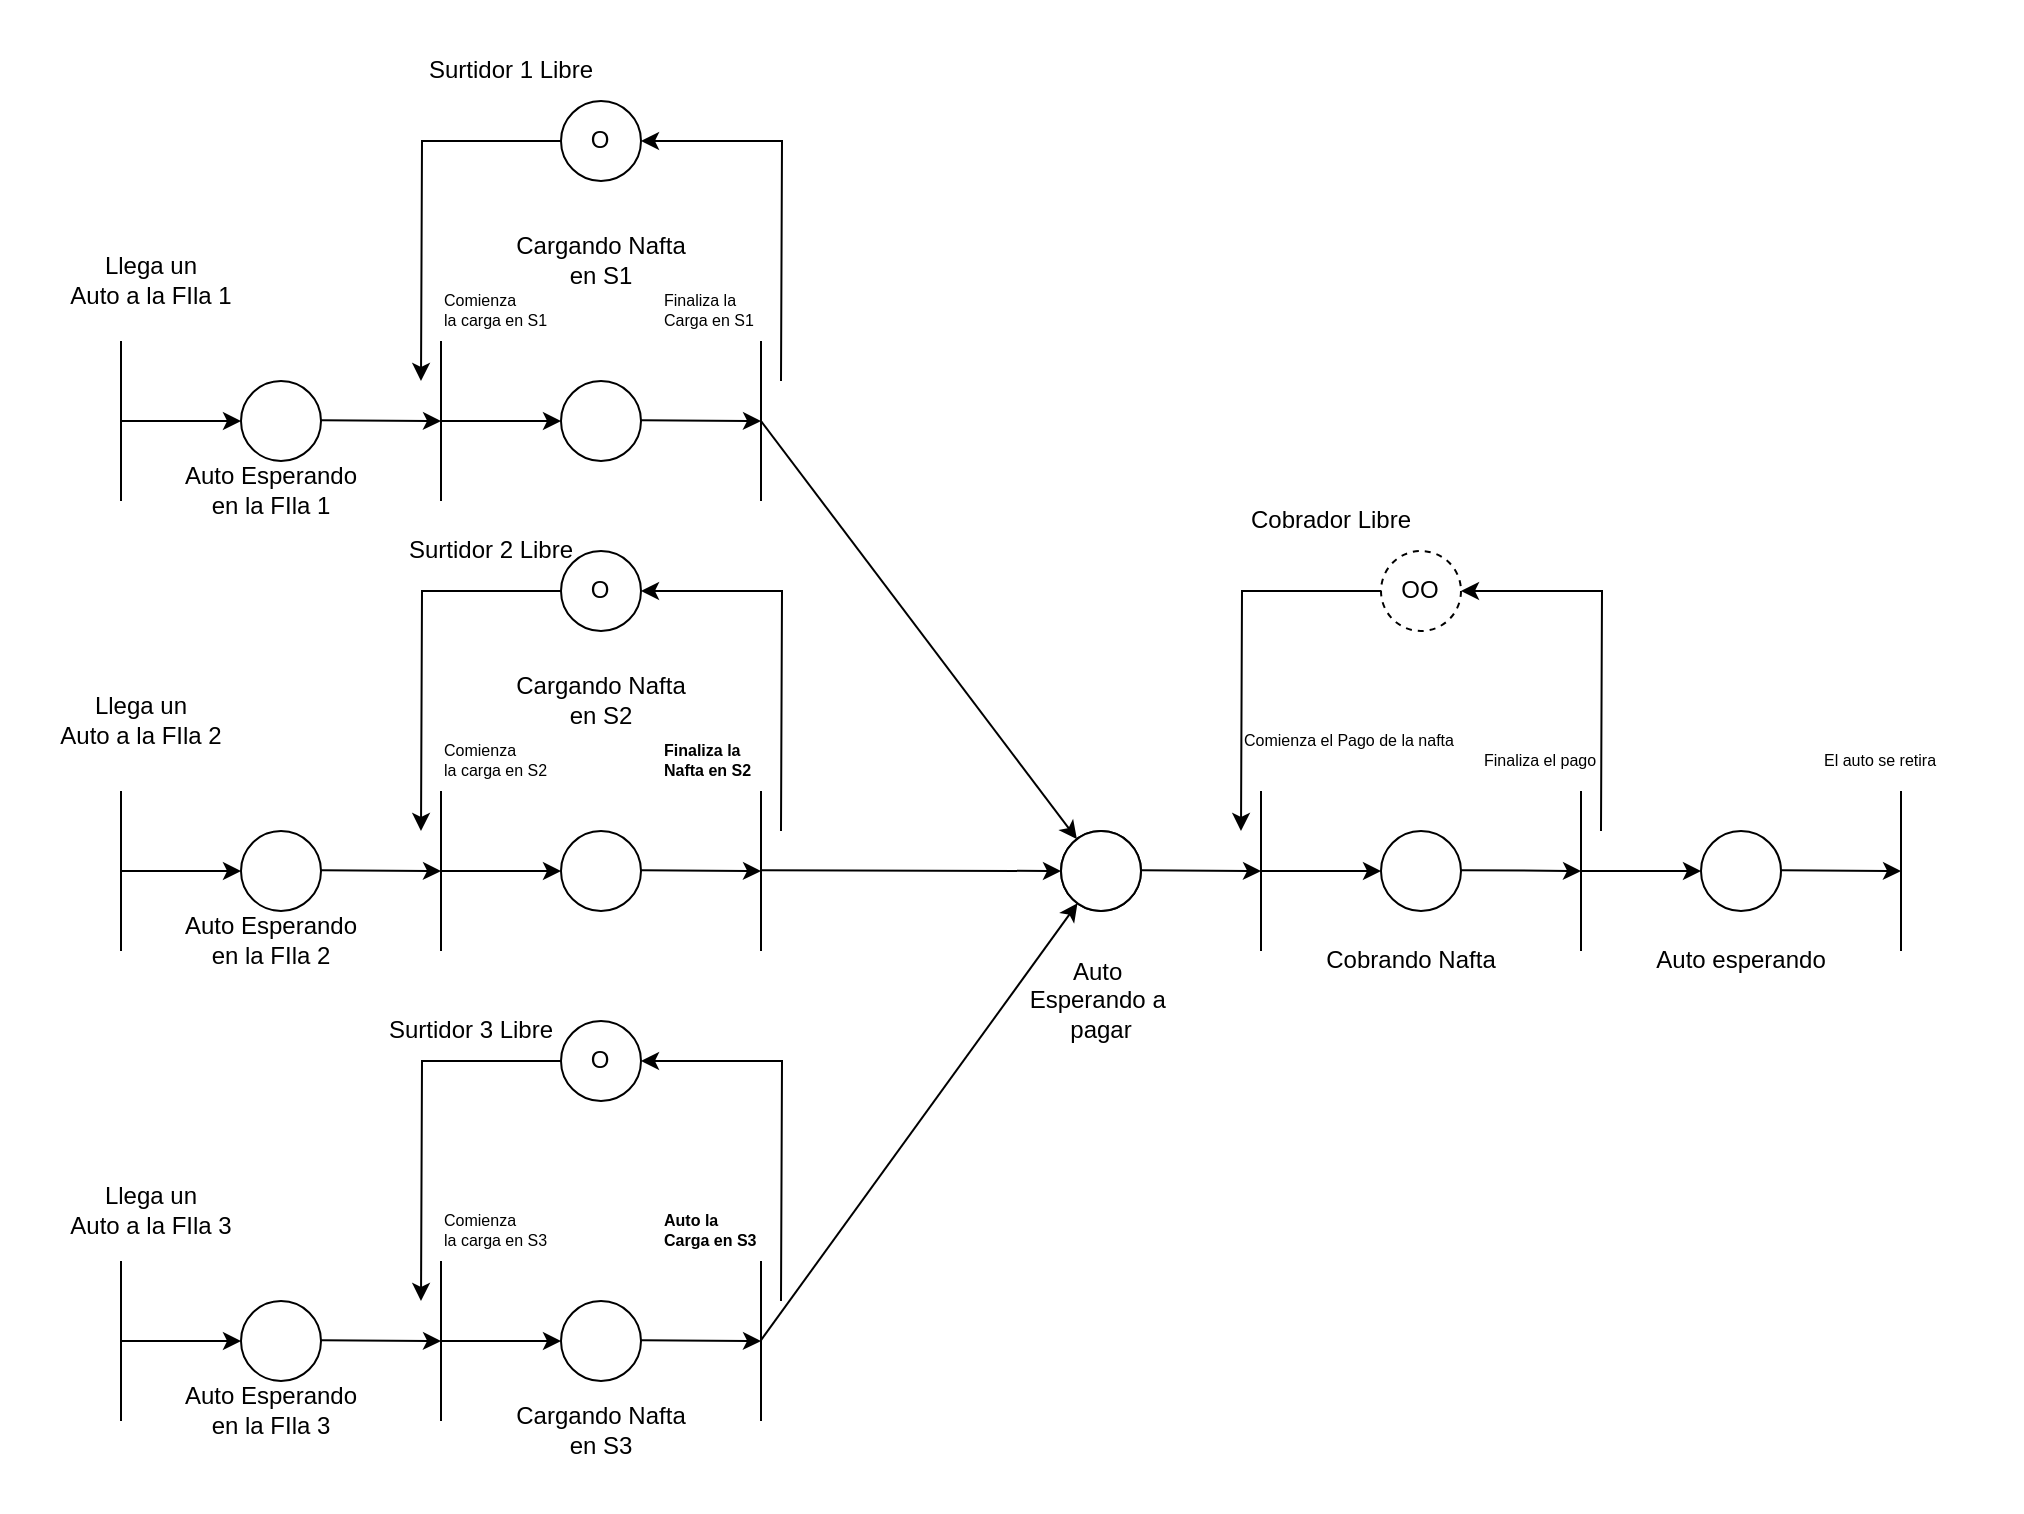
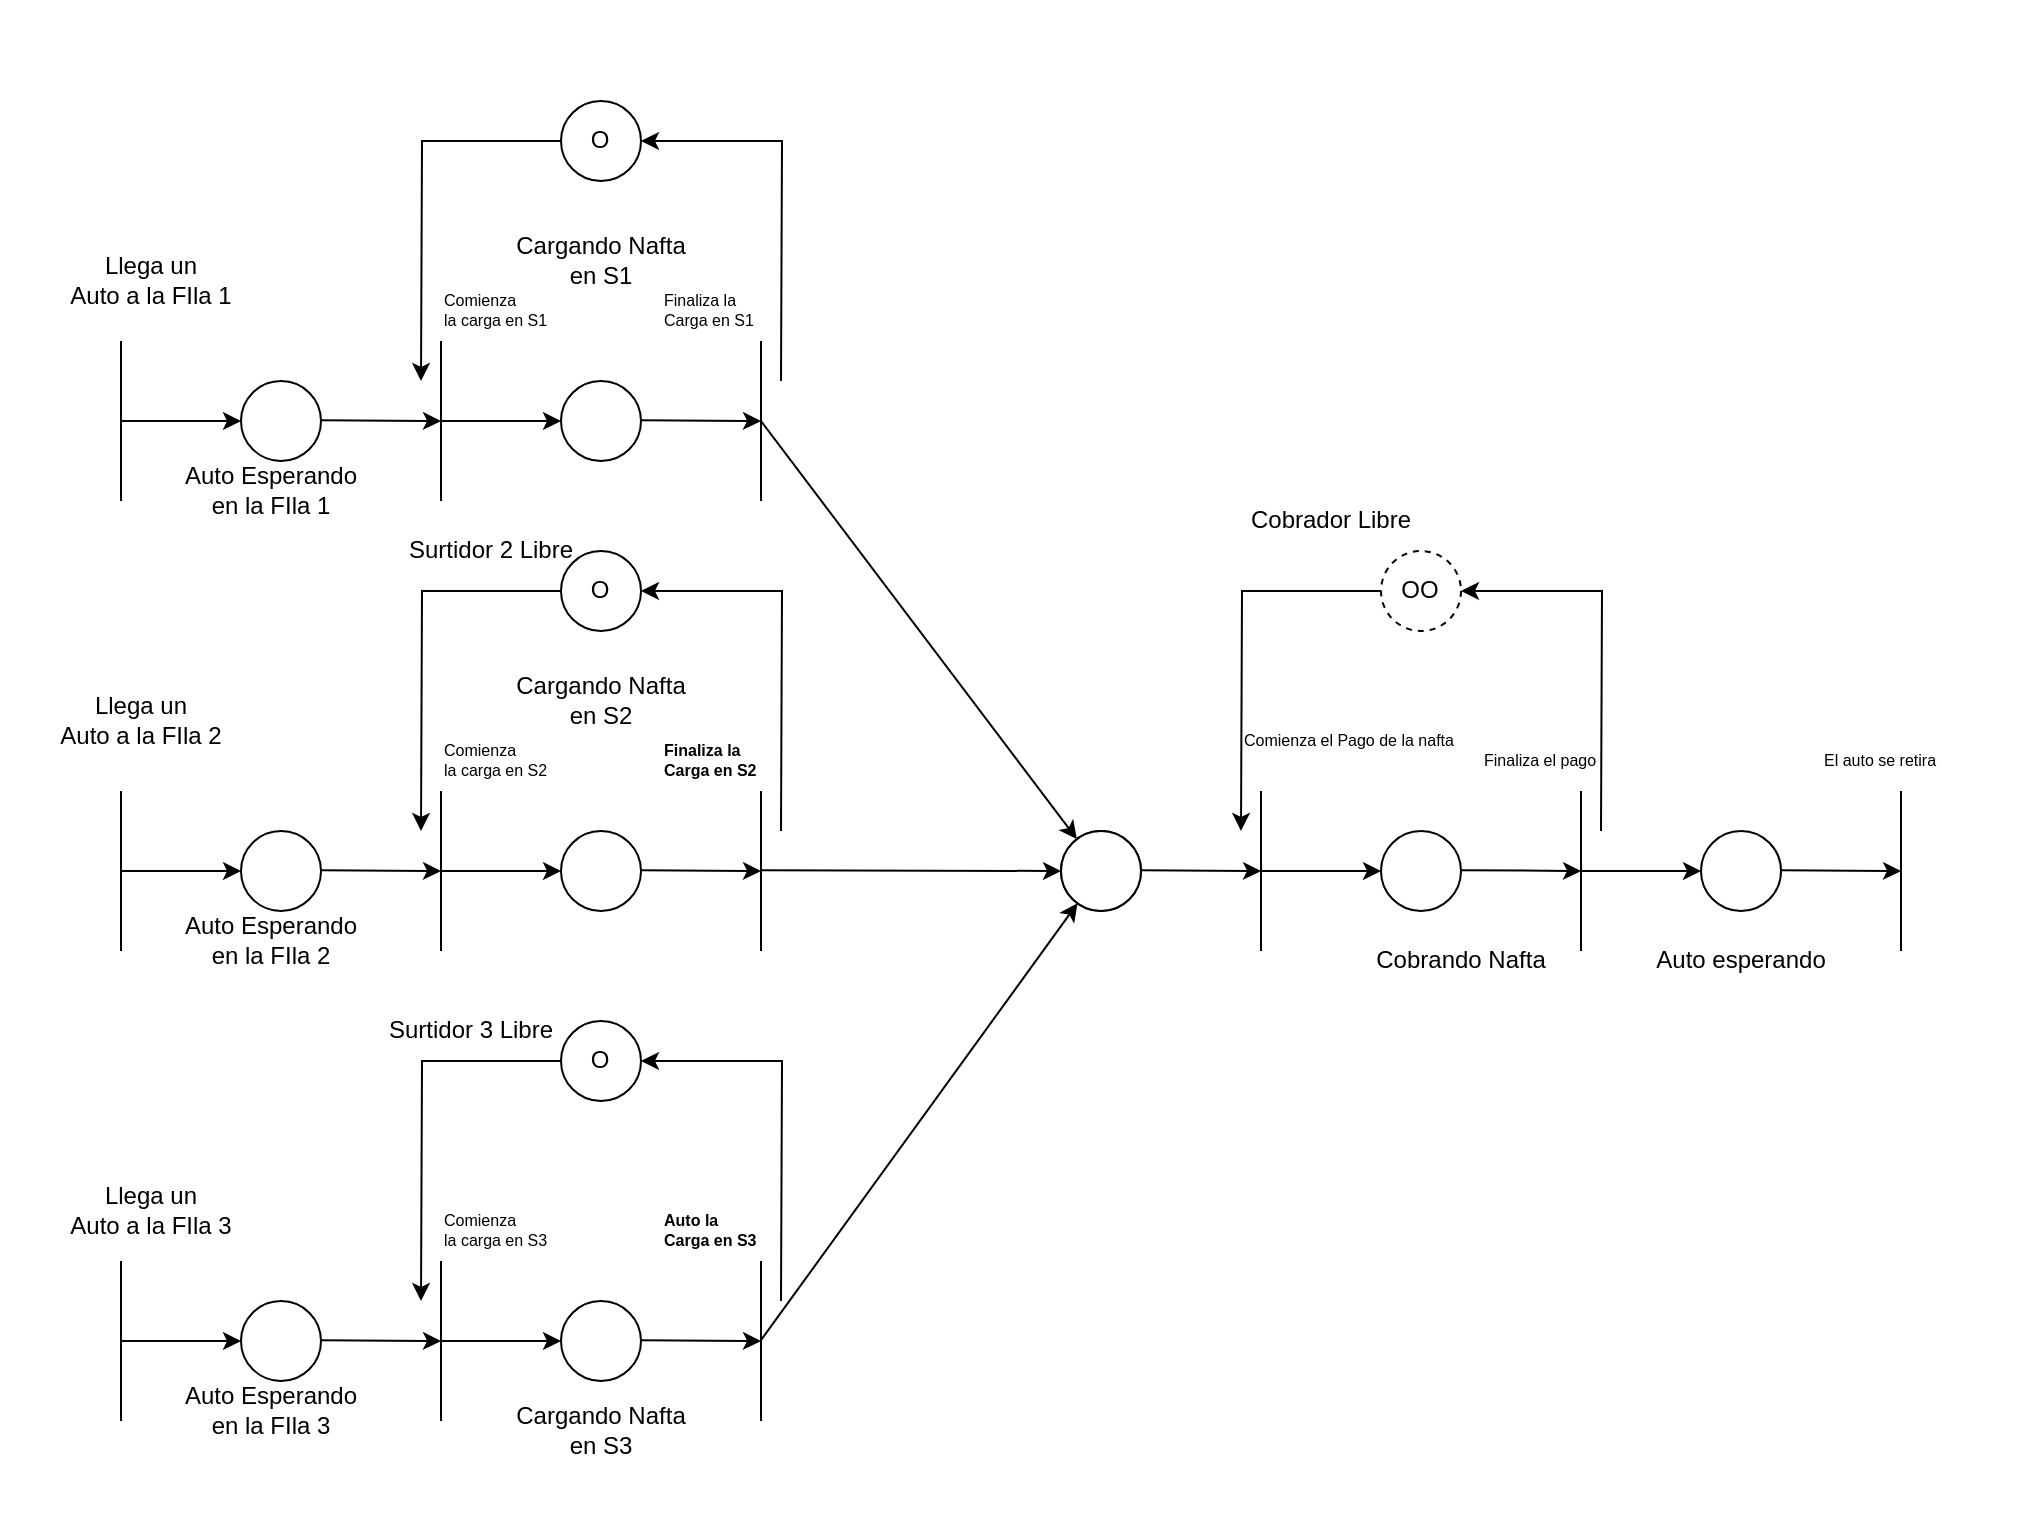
node "Surtidor 1 Libre": removed
node "Finaliza la Nafta en S2": label "Finaliza la Nafta en S2" -> "Finaliza la Carga en S2"
node "Cobrando Nafta": moved (1411, 961) -> (1461, 961)
node "Auto Esperando a pagar": removed
